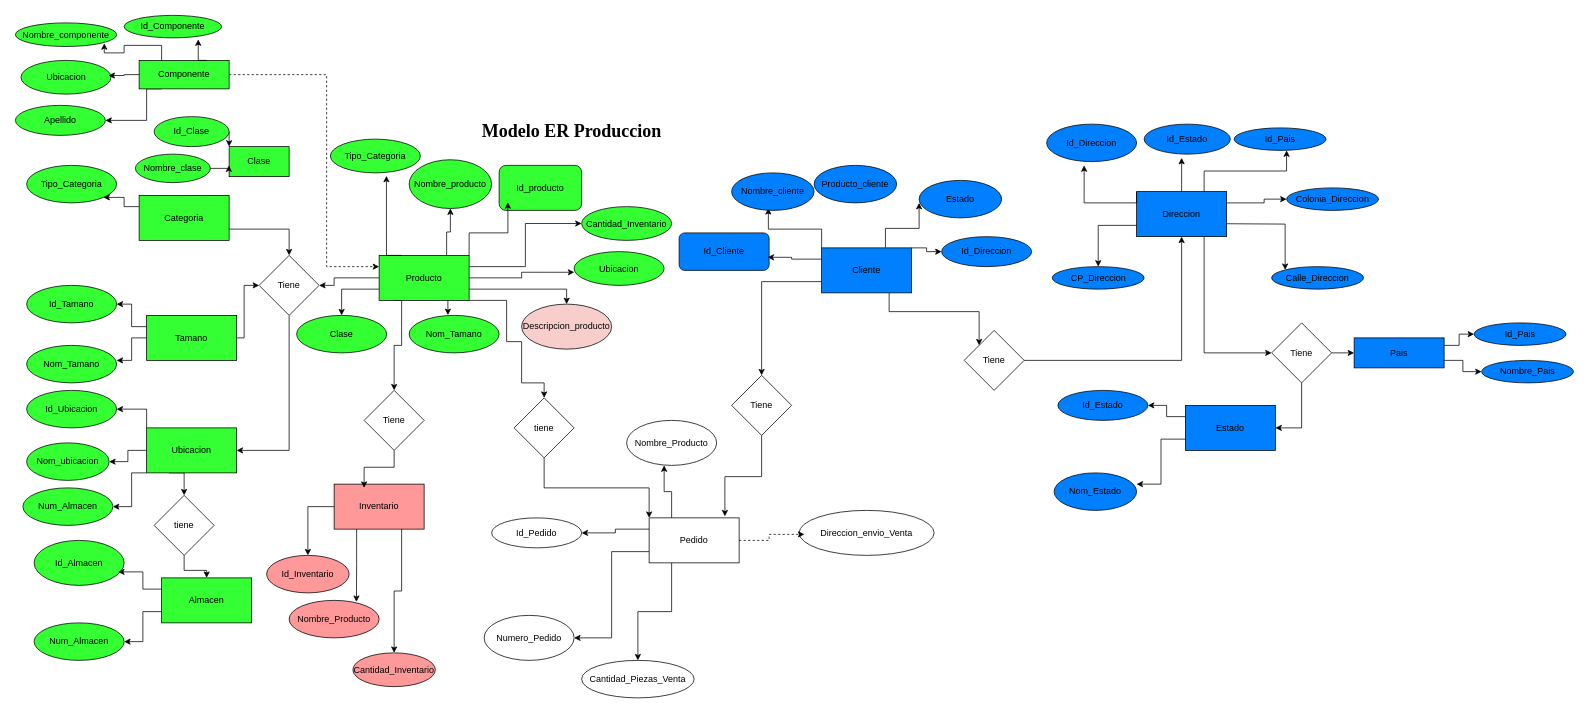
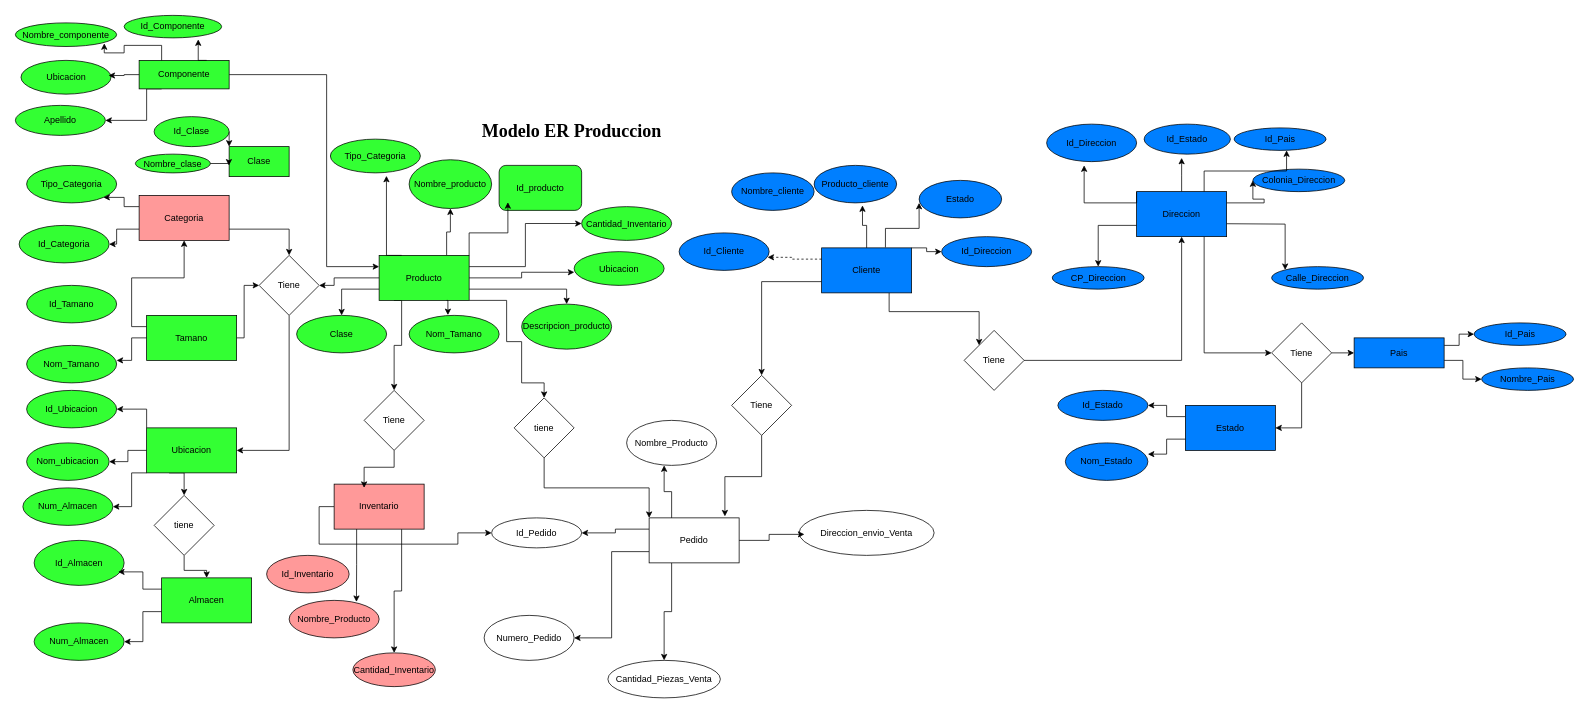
edge "Componente" -> "Producto": style dashed -> solid
node "Nombre_clase": size 75x29 -> 75x19
node "Colonia_Direccion": moved (1333, 199) -> (1299, 180)
node "Categoria": fillcolor #33ff33 -> #ff9999
edge "Cliente" -> "Producto_cliente": added
edge "Categoria" -> "Id_Categoria": added
edge "Cliente" -> "Nombre_cliente": removed
node "Id_Categoria": added
node "Id_Cliente": shape rounded rectangle -> ellipse
edge "Cliente" -> "Id_Cliente": style solid -> dashed
edge "Tamano" -> "Id_Tamano": now "Tamano" -> "Categoria"
node "Descripcion_producto": fillcolor #f8cecc -> #33ff33
node "Nombre_Pais": moved (1528, 372) -> (1528, 379)
node "Nom_Estado": moved (1095, 492) -> (1107, 462)
edge "Inventario" -> "Id_Inventario": now "Inventario" -> "Id_Pedido"
edge "Pedido" -> "Direccion_envio_Venta": style dashed -> solid
node "Cantidad_Piezas_Venta": moved (638, 679) -> (664, 679)
